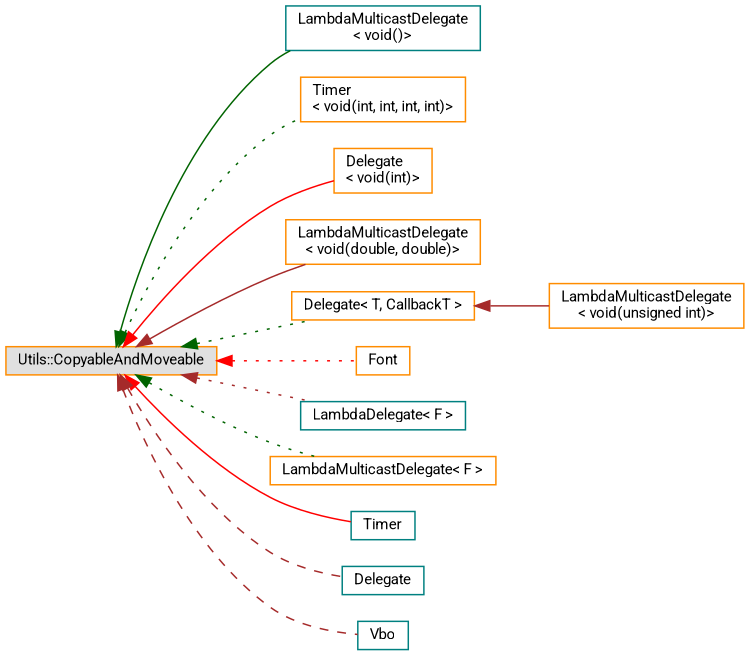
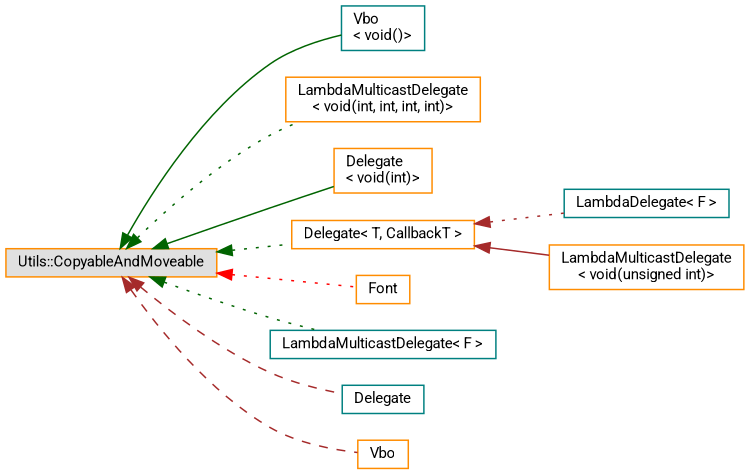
node "LambdaMulticastDelegate < void()>": label "LambdaMulticastDelegate < void()>" -> "Vbo < void()>"
node "Timer < void(int, int, int, int)>": label "Timer < void(int, int, int, int)>" -> "LambdaMulticastDelegate < void(int, int, int, int)>"
edge "Delegate < void(int)>" -> "Utils::CopyableAndMoveable": color red -> darkgreen
node "LambdaMulticastDelegate < void(double, double)>": removed
edge "LambdaDelegate< F >" -> "Utils::CopyableAndMoveable": now "LambdaDelegate< F >" -> "Delegate< T, CallbackT >"
node "LambdaMulticastDelegate< F >": color darkorange -> teal
node "Timer": removed
node "Vbo": color teal -> darkorange
